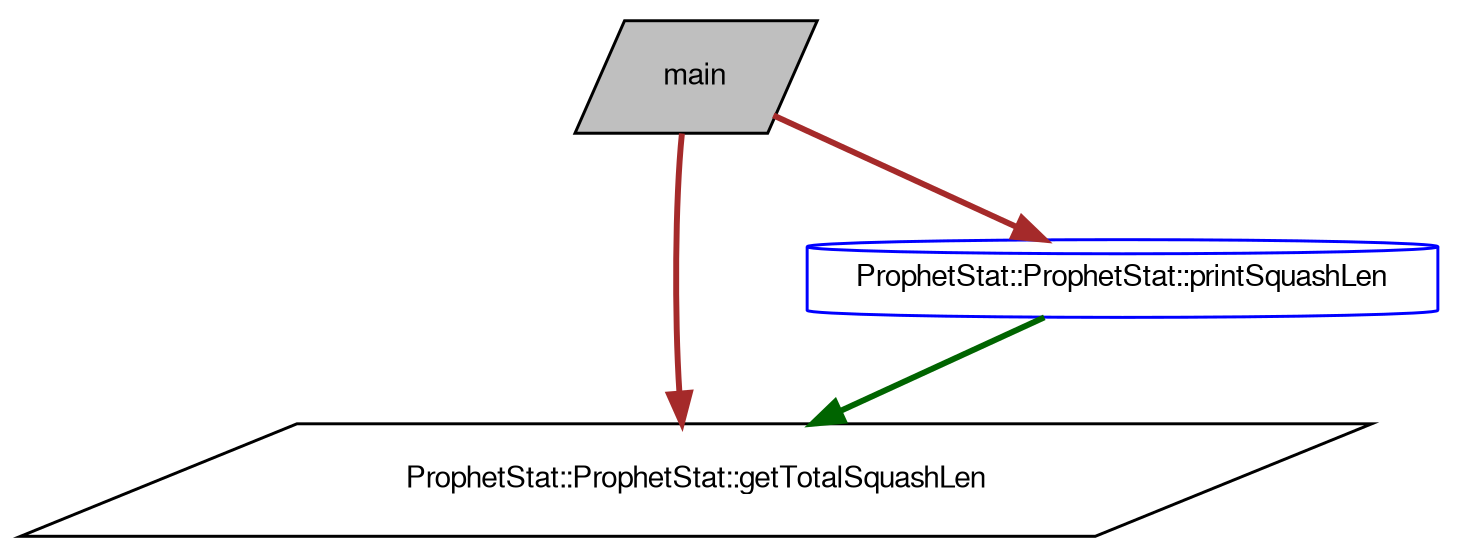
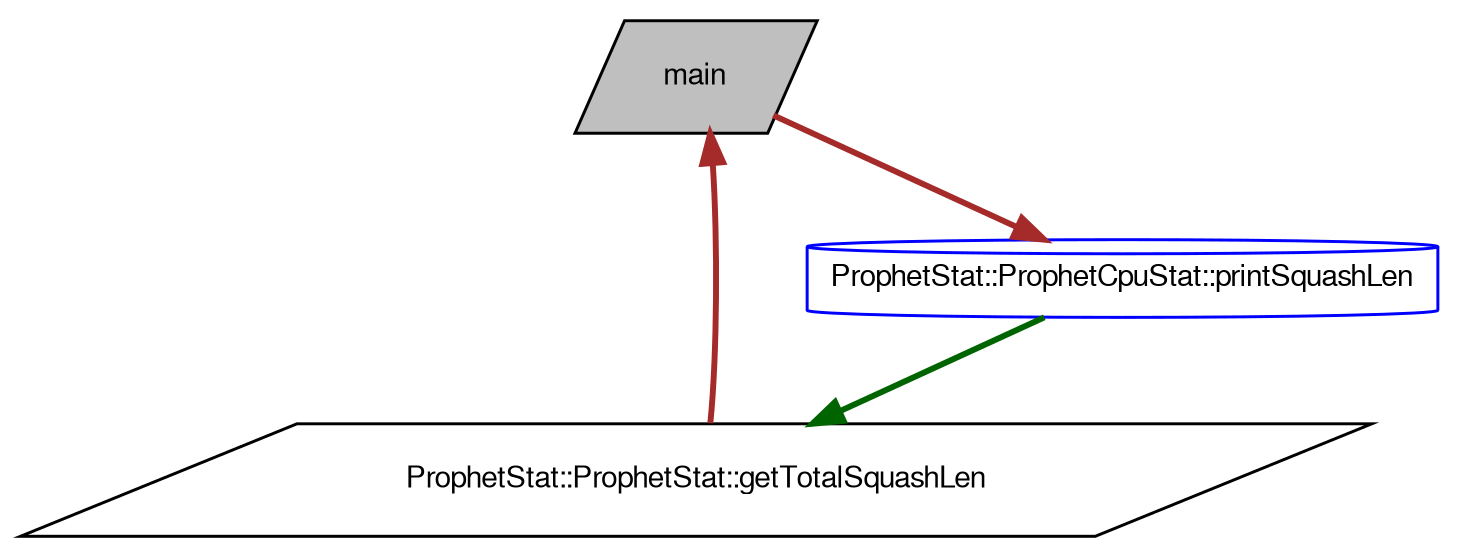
edge "main" -> "ProphetStat::ProphetStat::getTotalSquashLen": reversed
node "ProphetStat::ProphetStat::printSquashLen": label "ProphetStat::ProphetStat::printSquashLen" -> "ProphetStat::ProphetCpuStat::printSquashLen"
